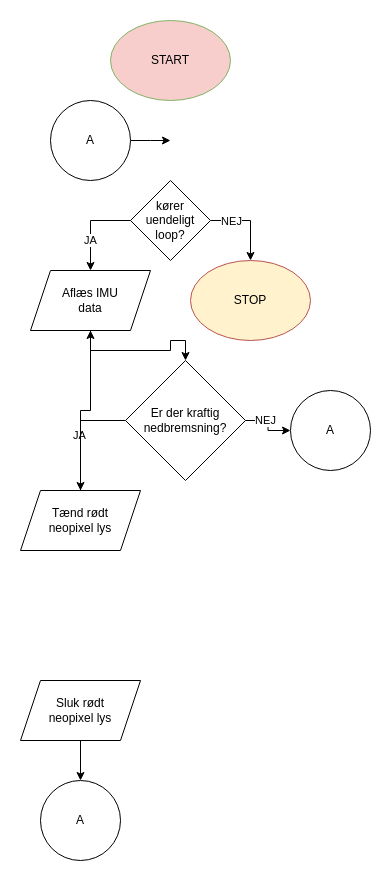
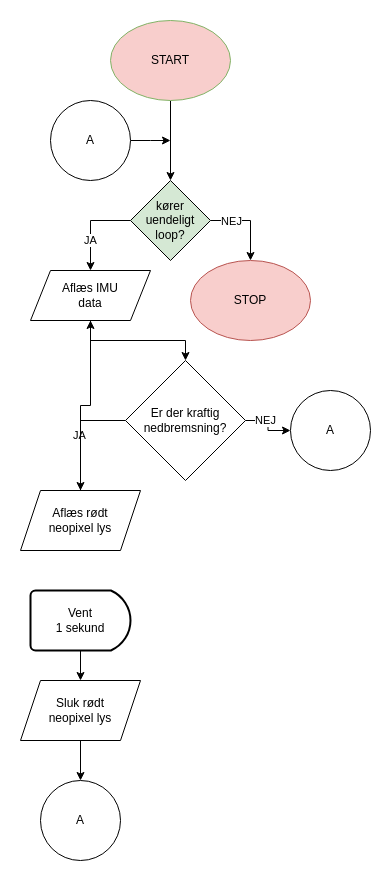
edge "START" -> "kører uendeligt loop?": added
node "kører uendeligt loop?": fillcolor #ffffff -> #d5e8d4
node "Aflæs IMU data": size 120x60 -> 120x50
node "STOP": fillcolor #fff2cc -> #f8cecc
node "Tænd rødt neopixel lys": label "Tænd rødt neopixel lys" -> "Aflæs rødt neopixel lys"
node "Vent 1 sekund": added
edge "Vent 1 sekund" -> "Sluk rødt neopixel lys": added
